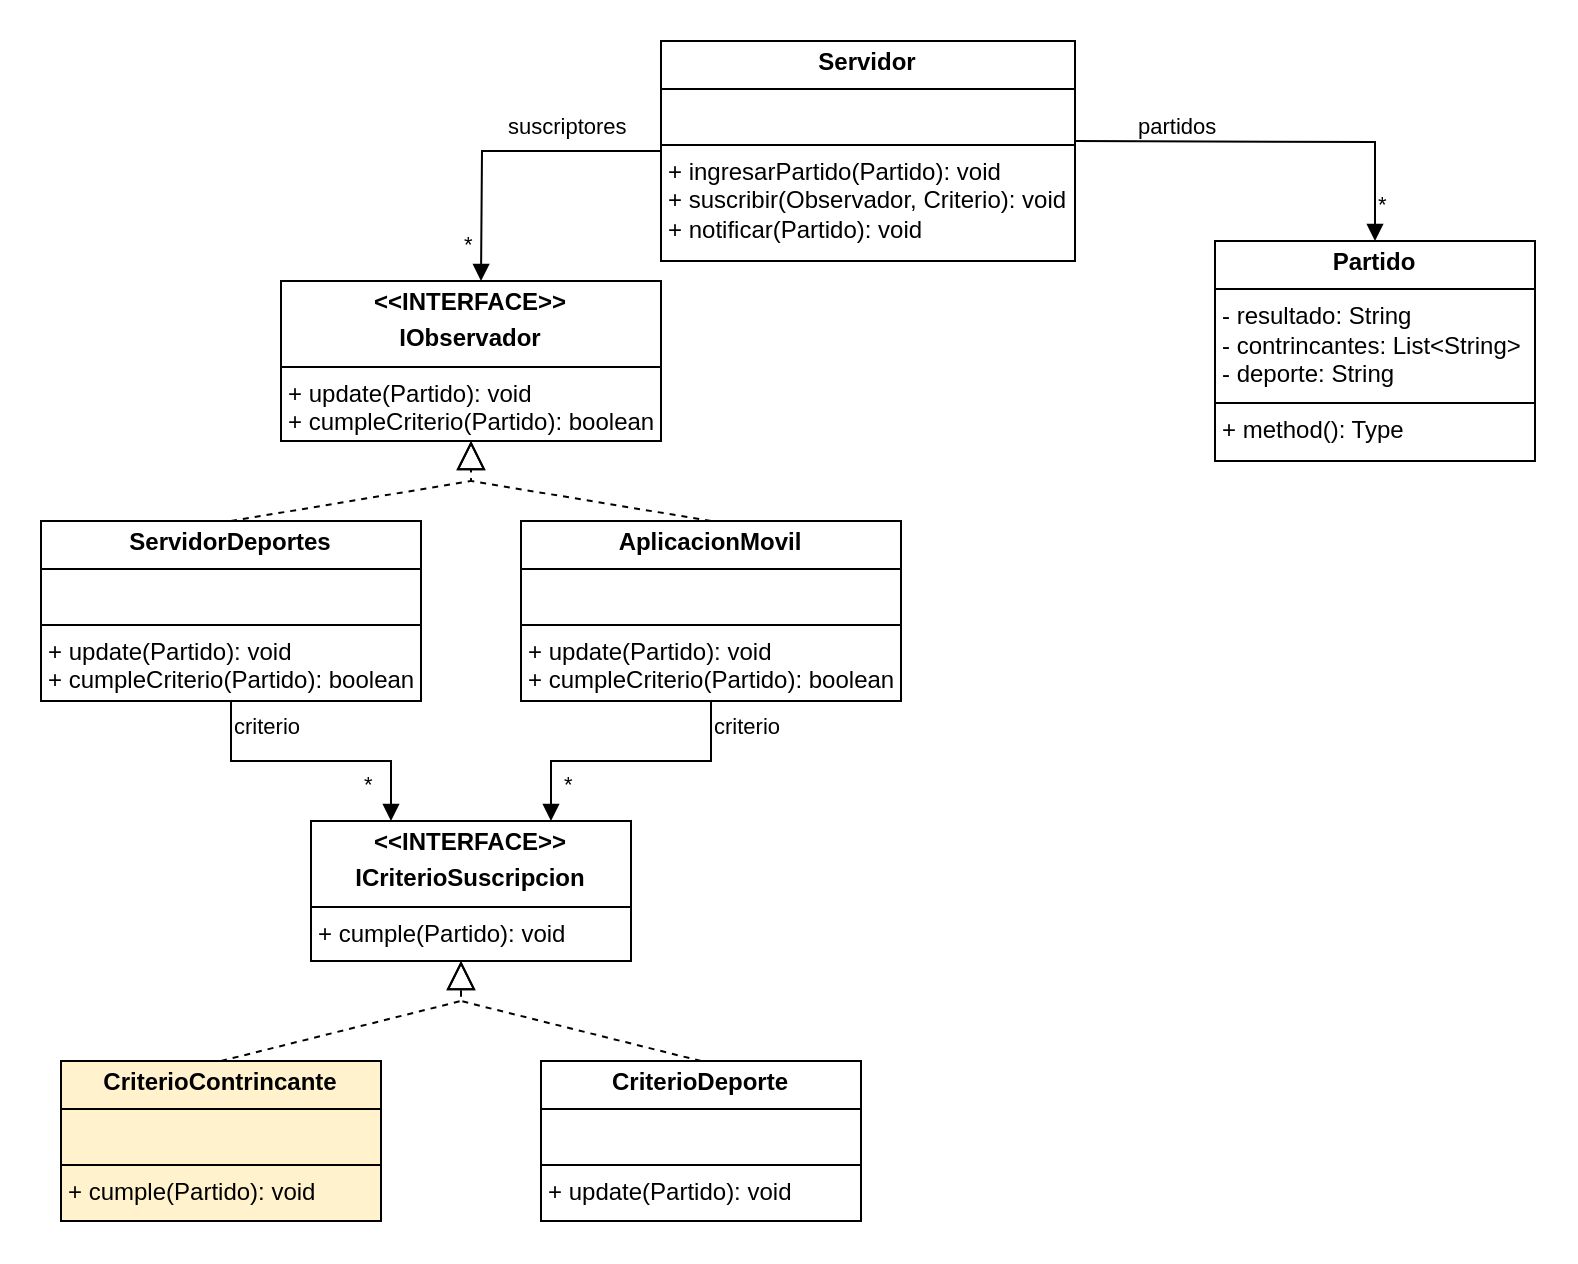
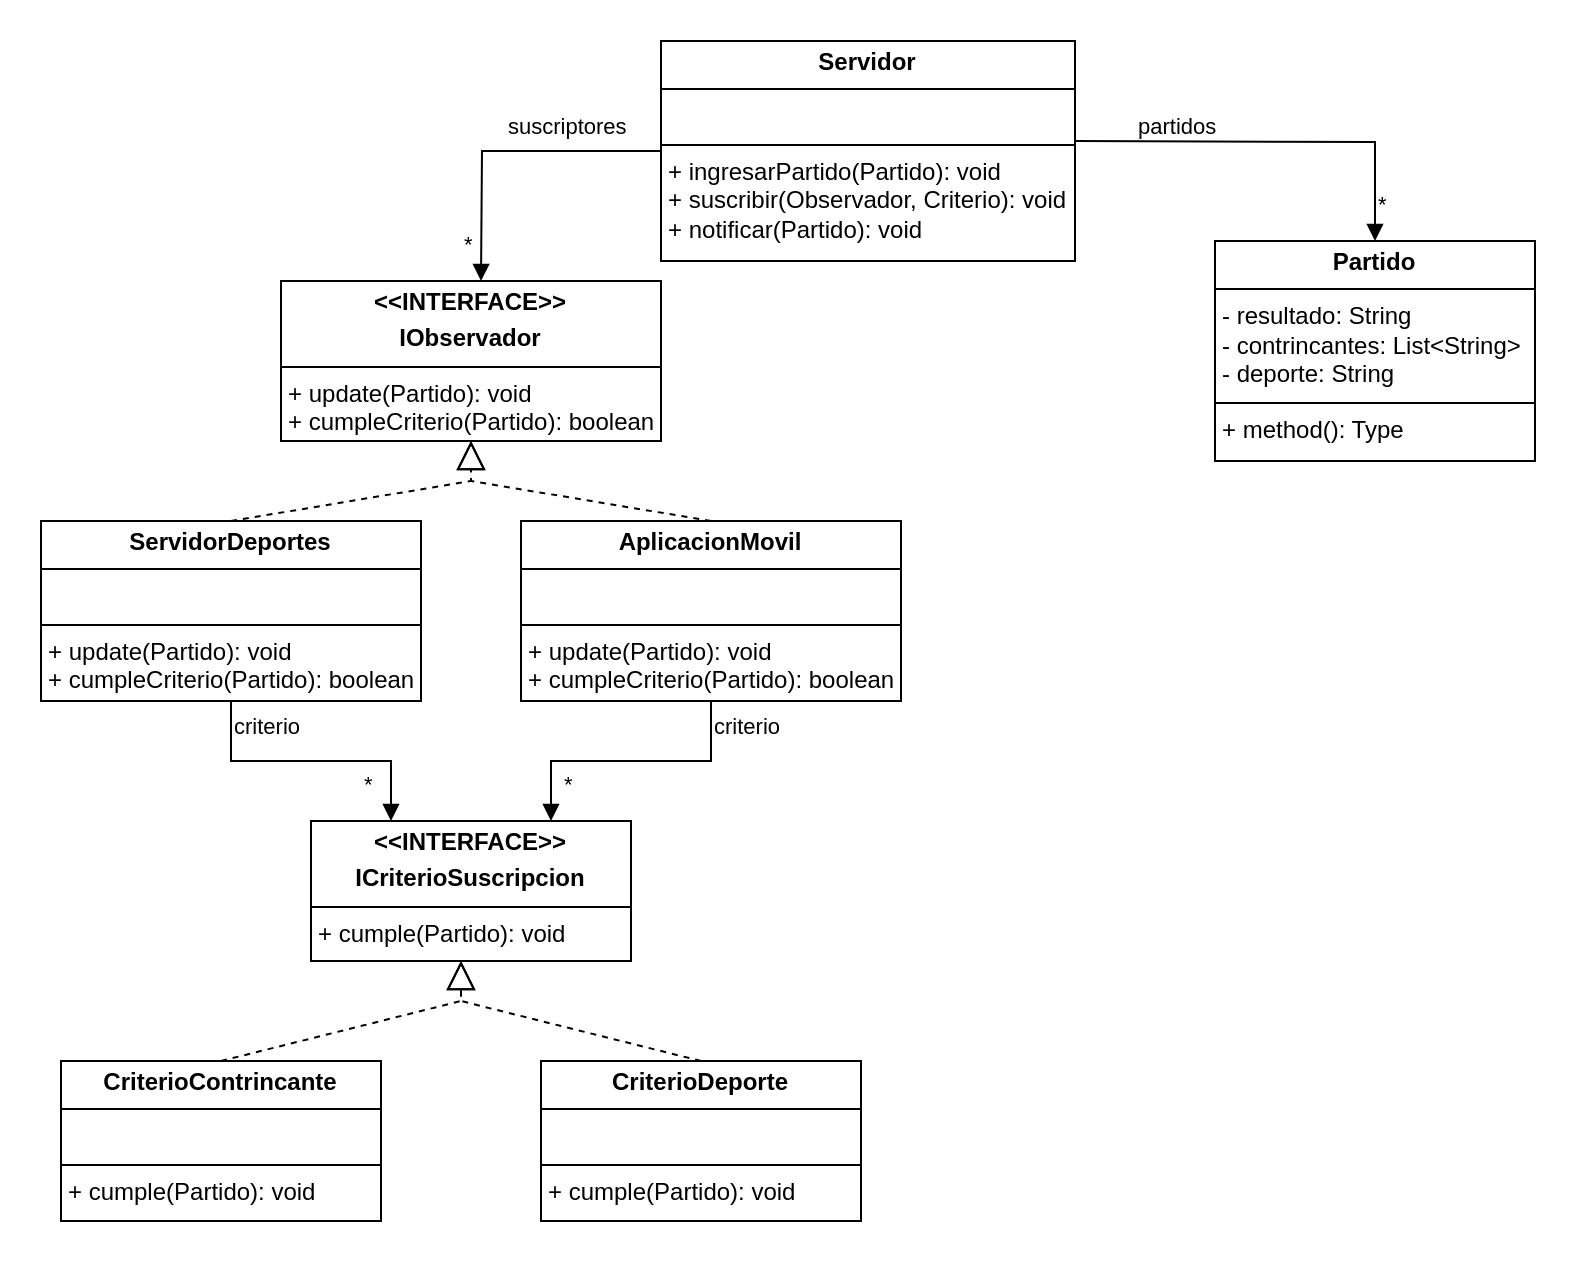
node "CriterioDeporte + update(Partido): void": label "CriterioDeporte + update(Partido): void" -> "CriterioDeporte + cumple(Partido): void"
node "CriterioContrincante + cumple(Partido): void": fillcolor #fff2cc -> #ffffff
